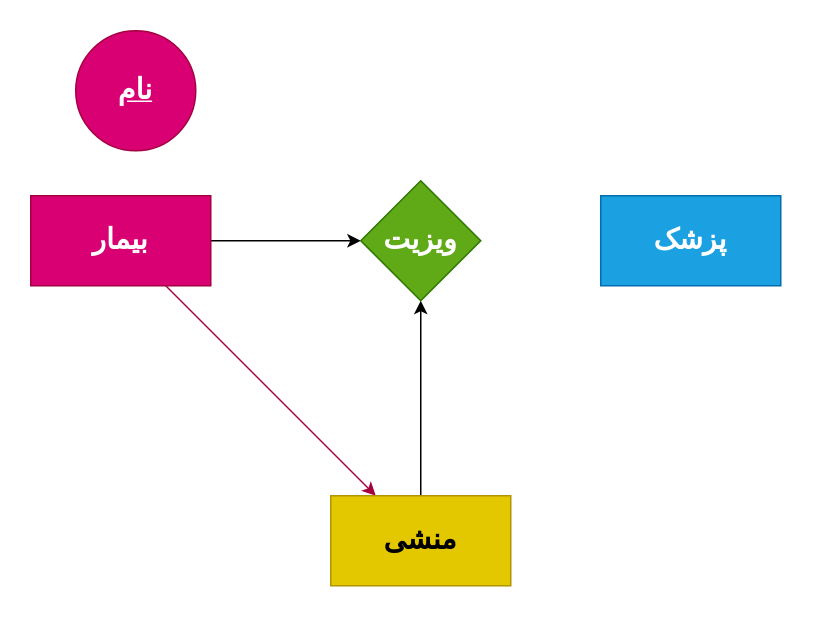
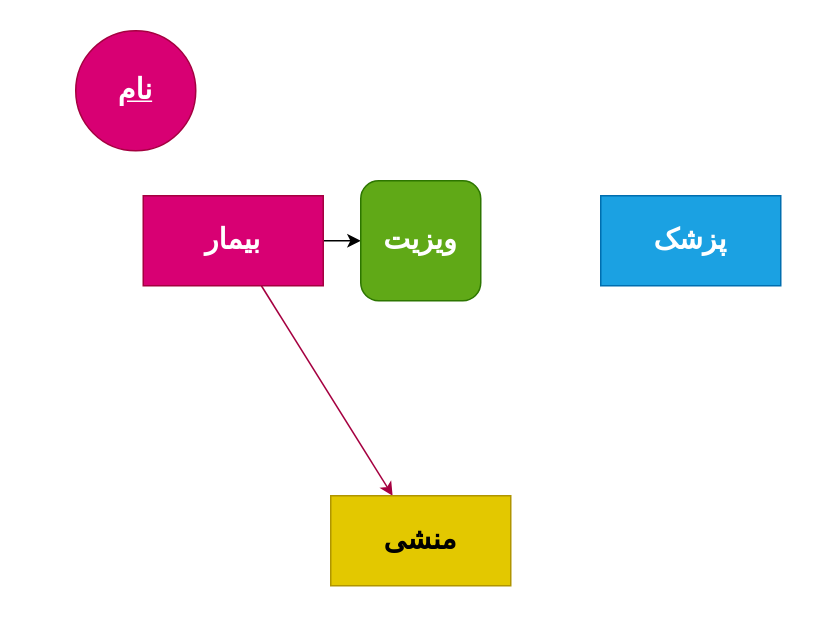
node "بیمار": moved (121, 241) -> (233, 241)
node "ویزیت": shape diamond -> rounded rectangle
edge "منشی" -> "ویزیت": removed
